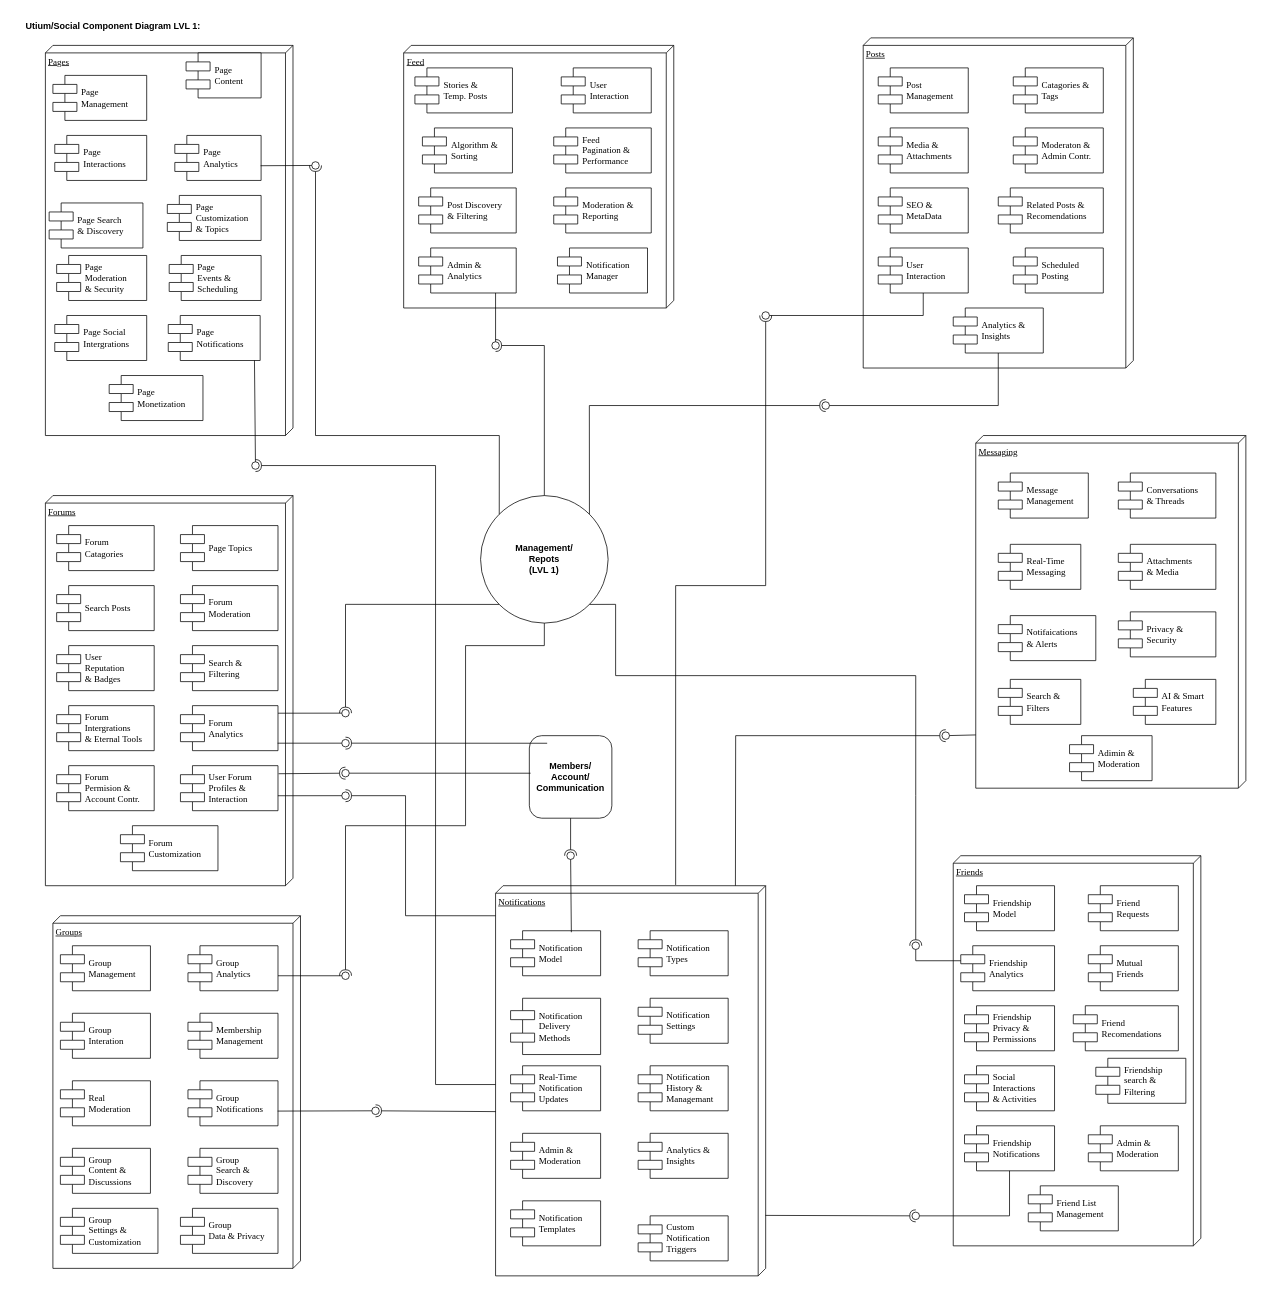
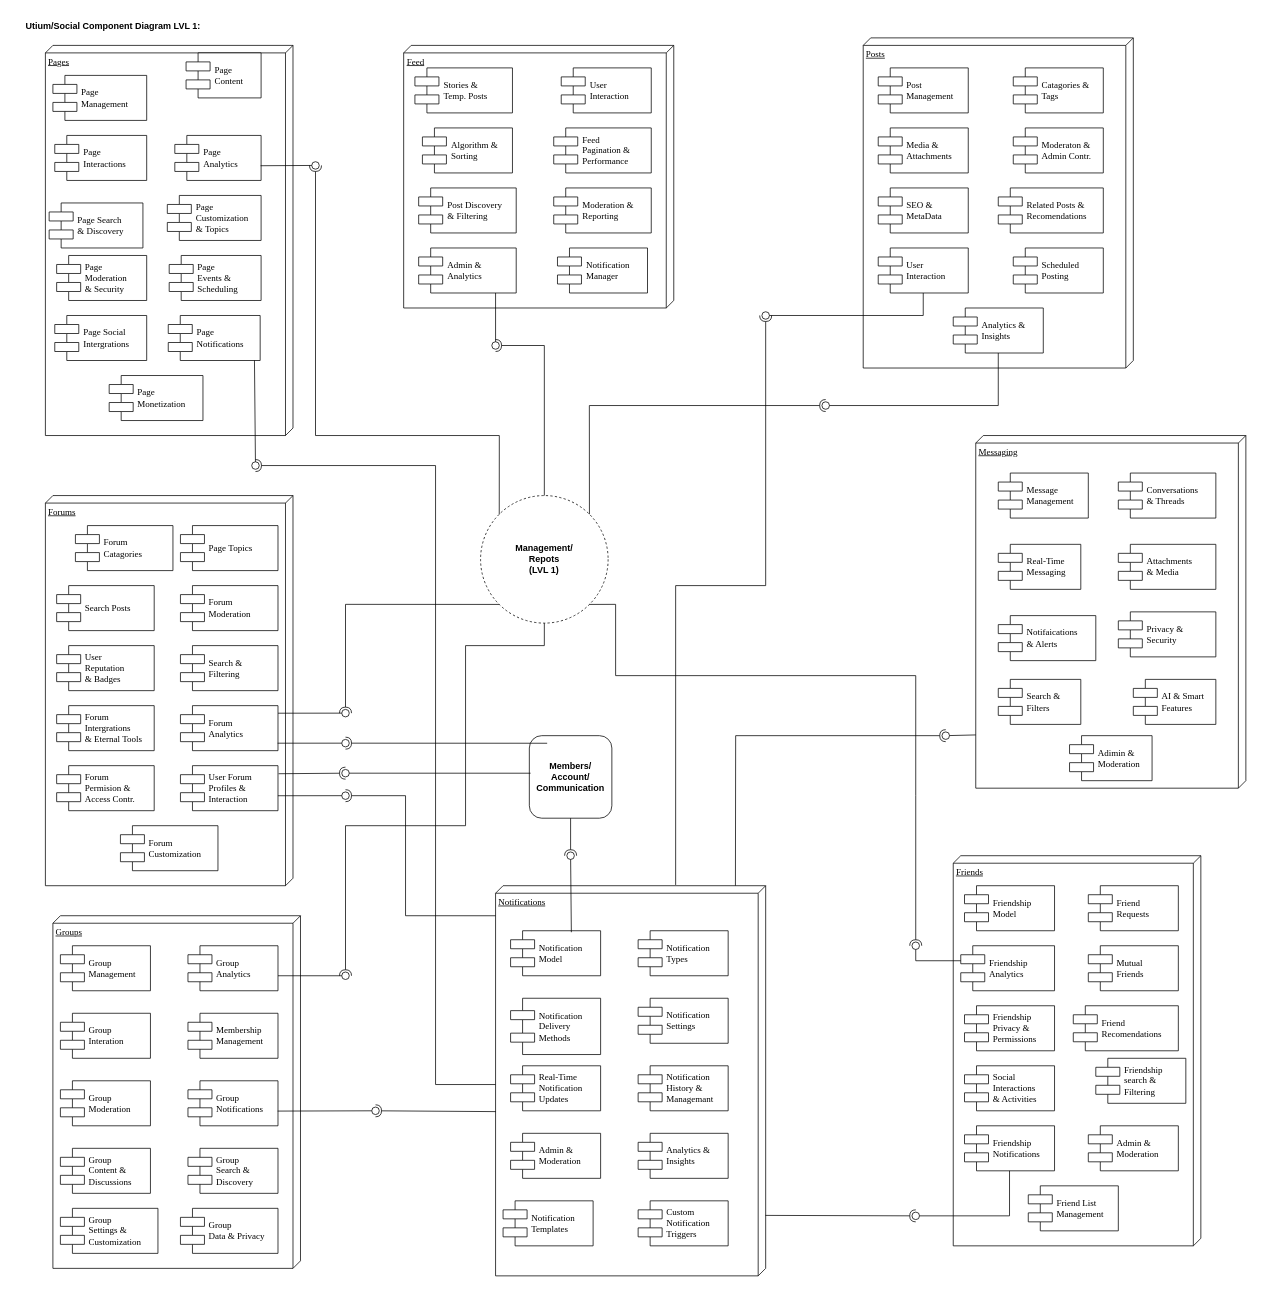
node "Forum Catagories": moved (105, 548) -> (124, 548)
node "Management/ Repots (LVL 1)": style solid -> dashed
node "Forum Permision & Account Contr.": label "Forum Permision & Account Contr." -> "Forum Permision & Access Contr."
node "Real Moderation": label "Real Moderation" -> "Group Moderation"
node "Notification Templates": moved (555, 1223) -> (548, 1223)
node "Custom Notification Triggers": moved (683, 1238) -> (683, 1223)
